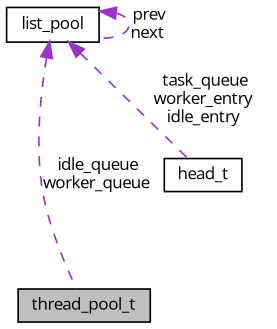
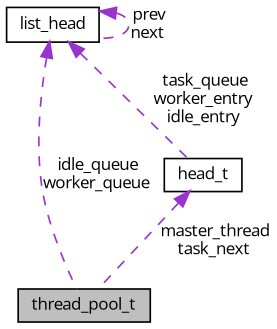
node "list_pool": label "list_pool" -> "list_head"
edge "thread_pool_t" -> "head_t": added, label "master_thread task_next"
